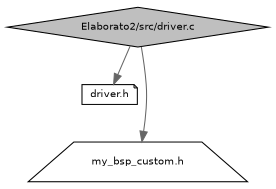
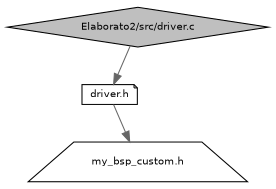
edge "Elaborato2/src/driver.c" -> "my_bsp_custom.h": now "driver.h" -> "my_bsp_custom.h"
